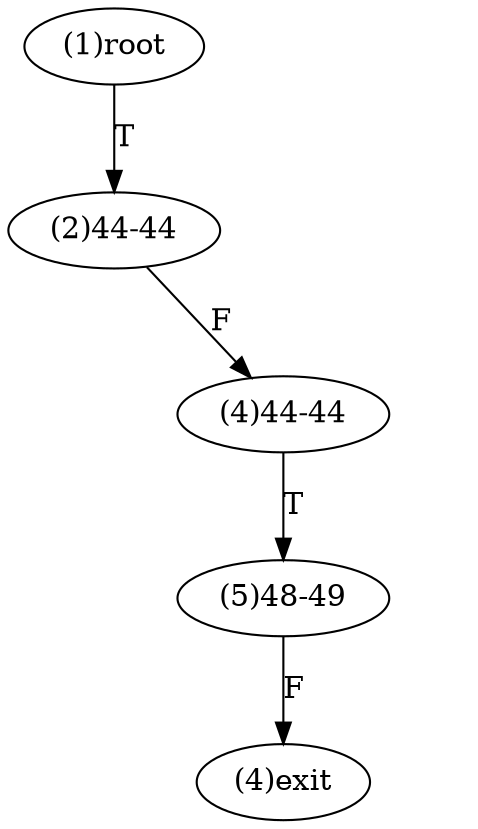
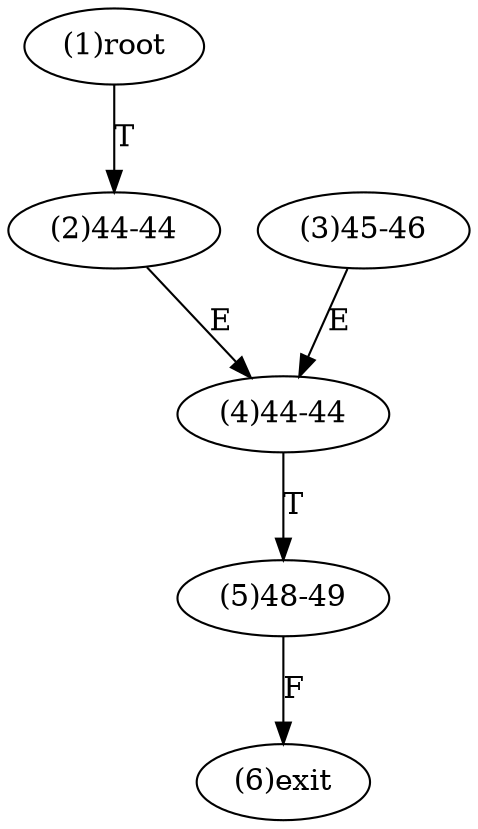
node "(3)45-46": added
edge "(2)44-44" -> "(4)44-44": label "F" -> "E"
node "(4)exit": label "(4)exit" -> "(6)exit"
